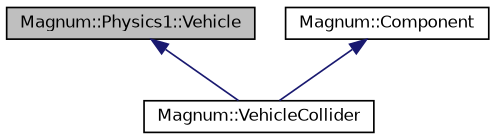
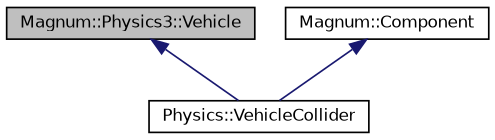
node "Magnum::Physics1::Vehicle": label "Magnum::Physics1::Vehicle" -> "Magnum::Physics3::Vehicle"
node "Magnum::VehicleCollider": label "Magnum::VehicleCollider" -> "Physics::VehicleCollider"
